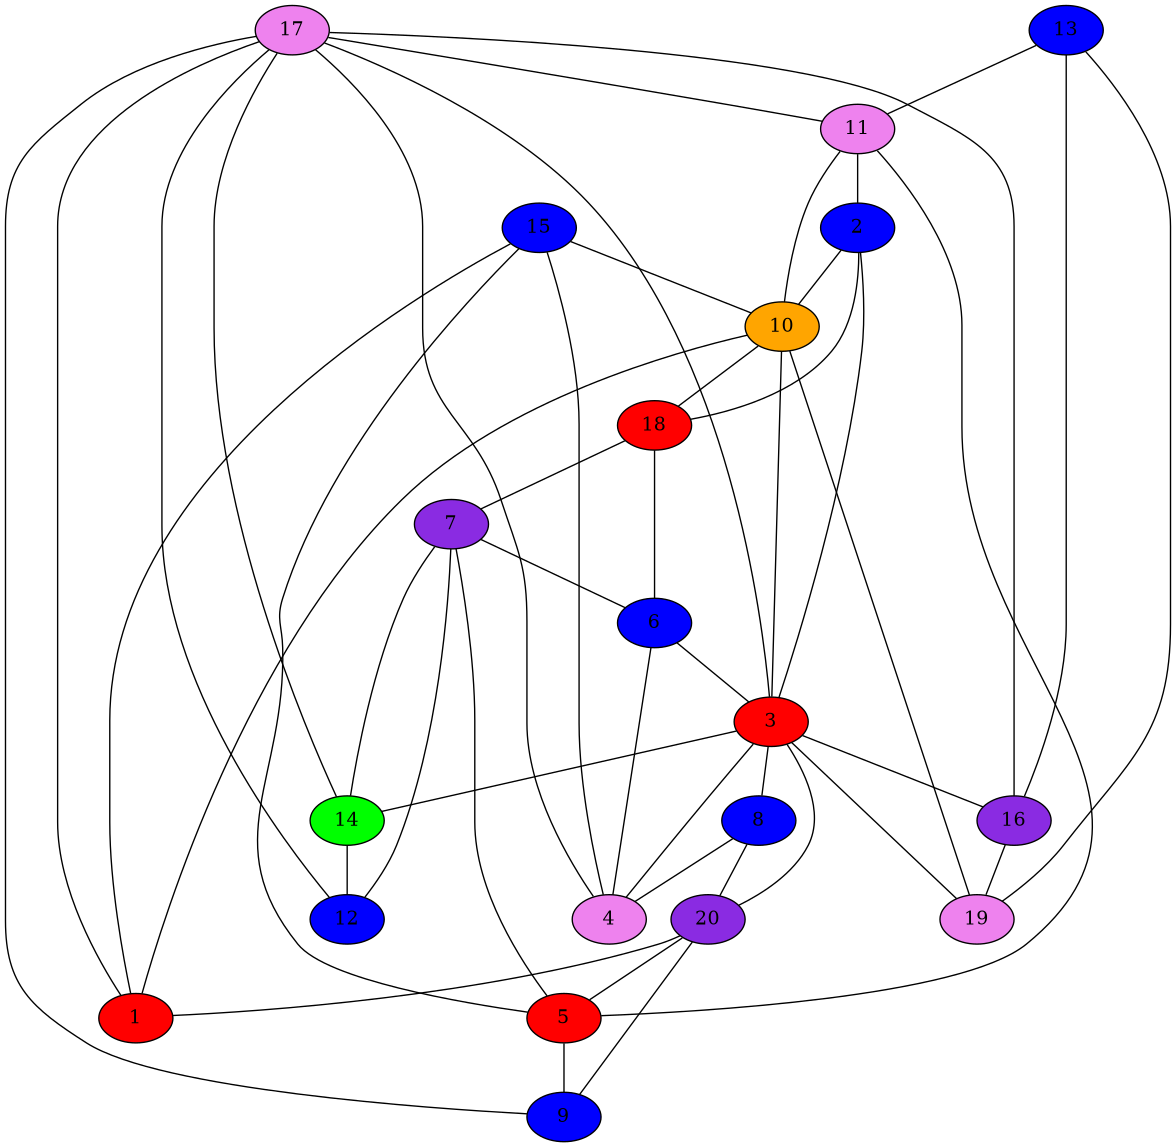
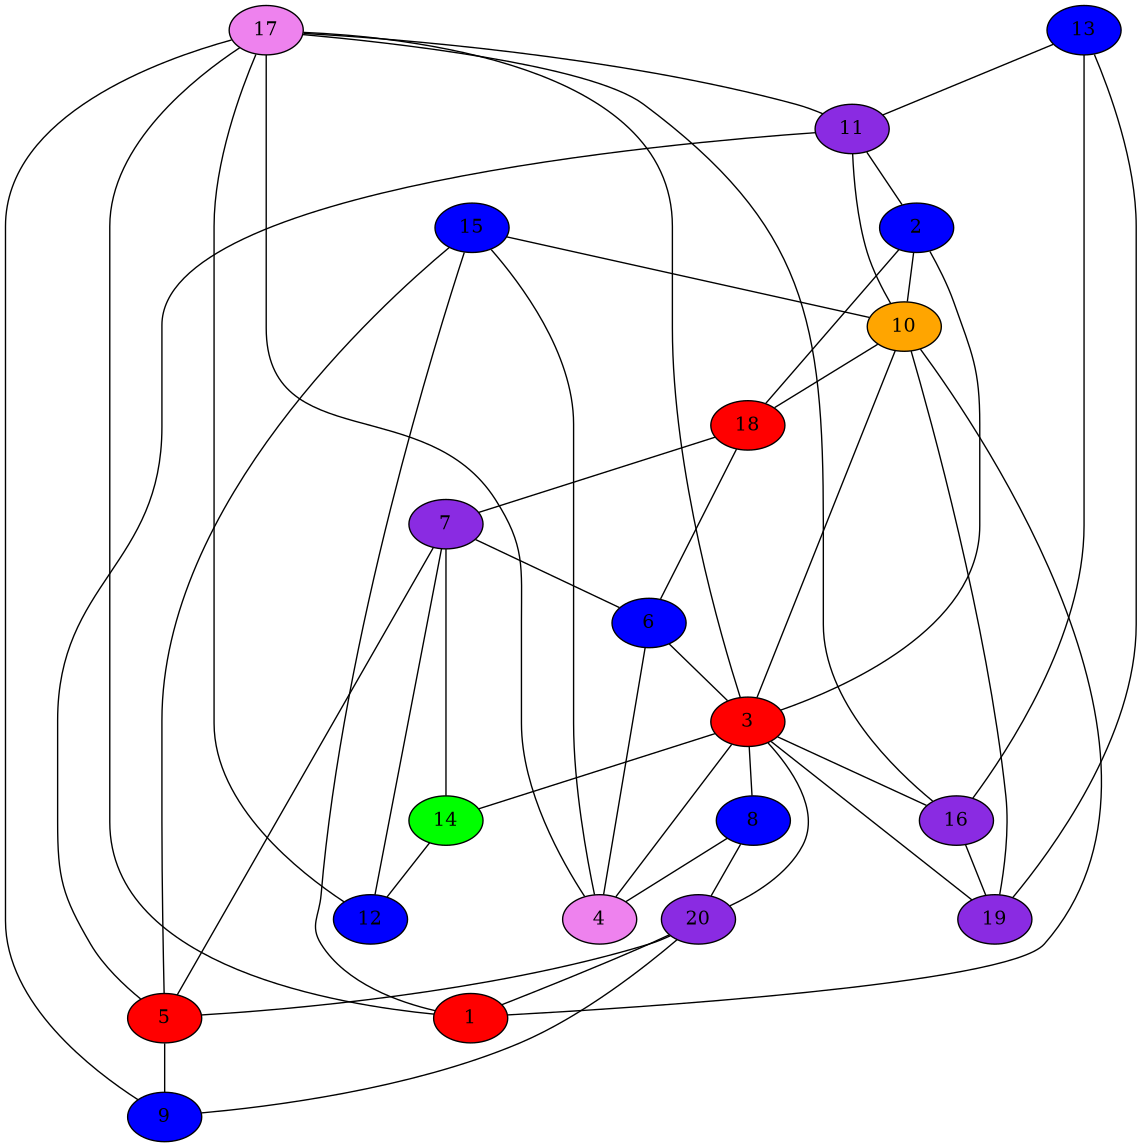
node "11": fillcolor Violet -> BlueViolet
edge "17" -- "14": removed
node "19": fillcolor Violet -> BlueViolet
